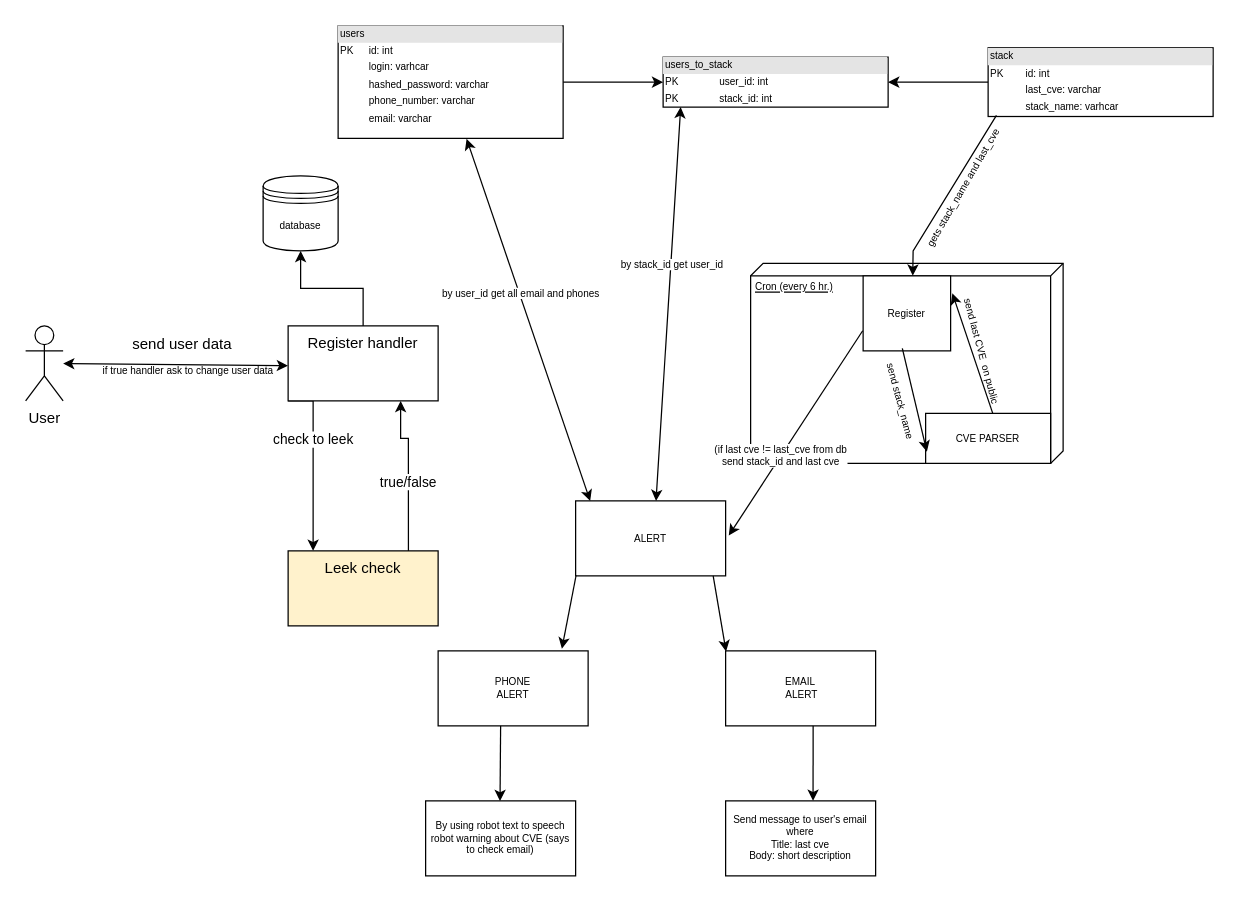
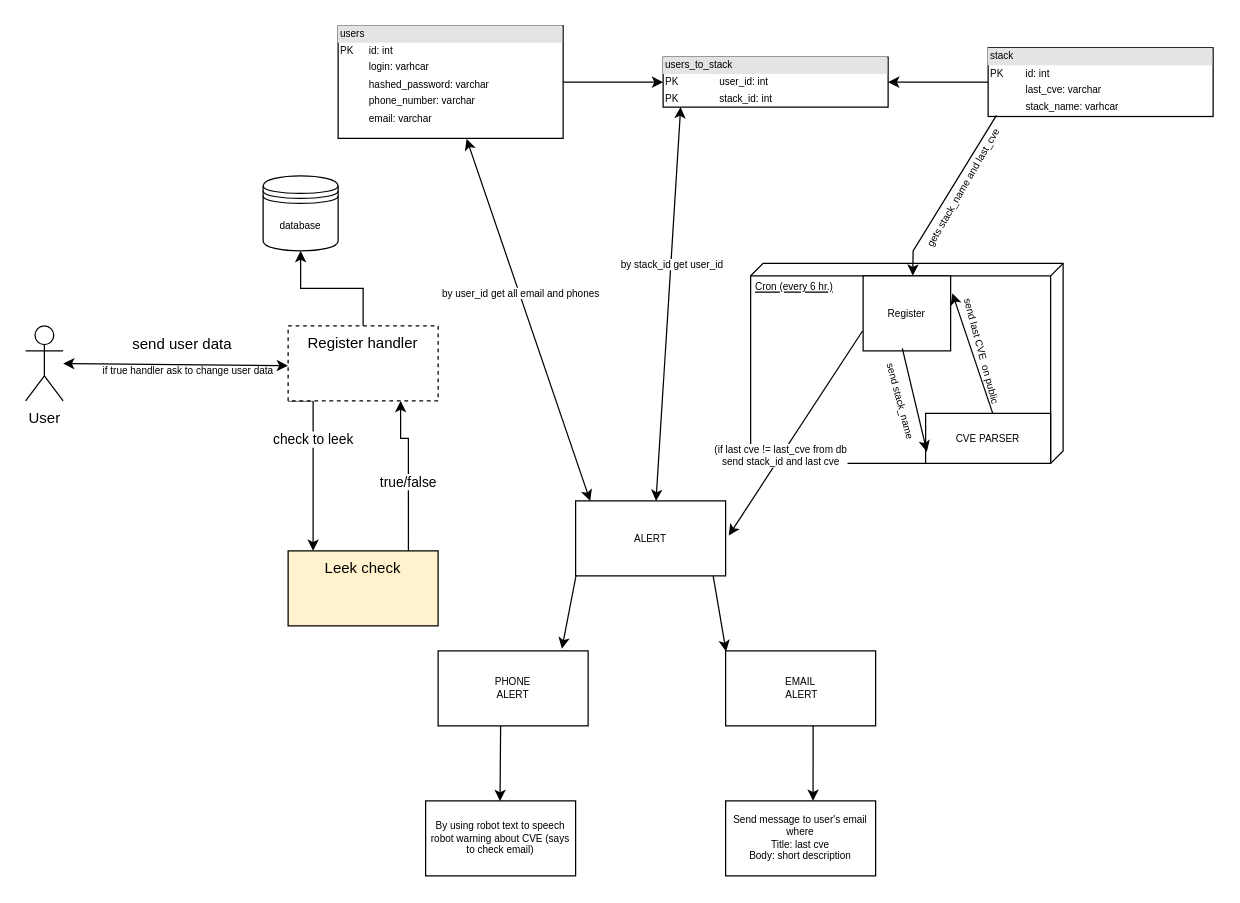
node "Register handler": style solid -> dashed
